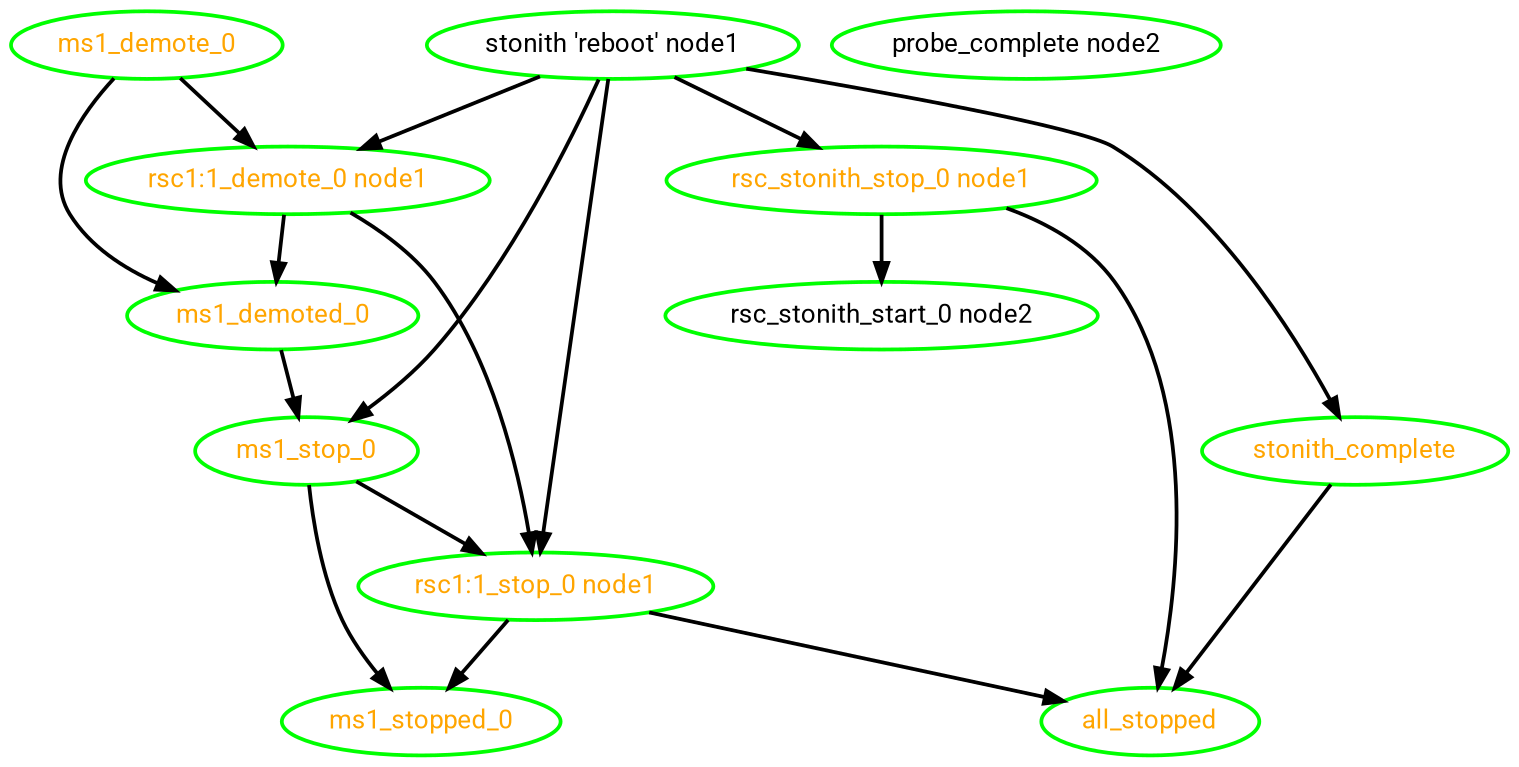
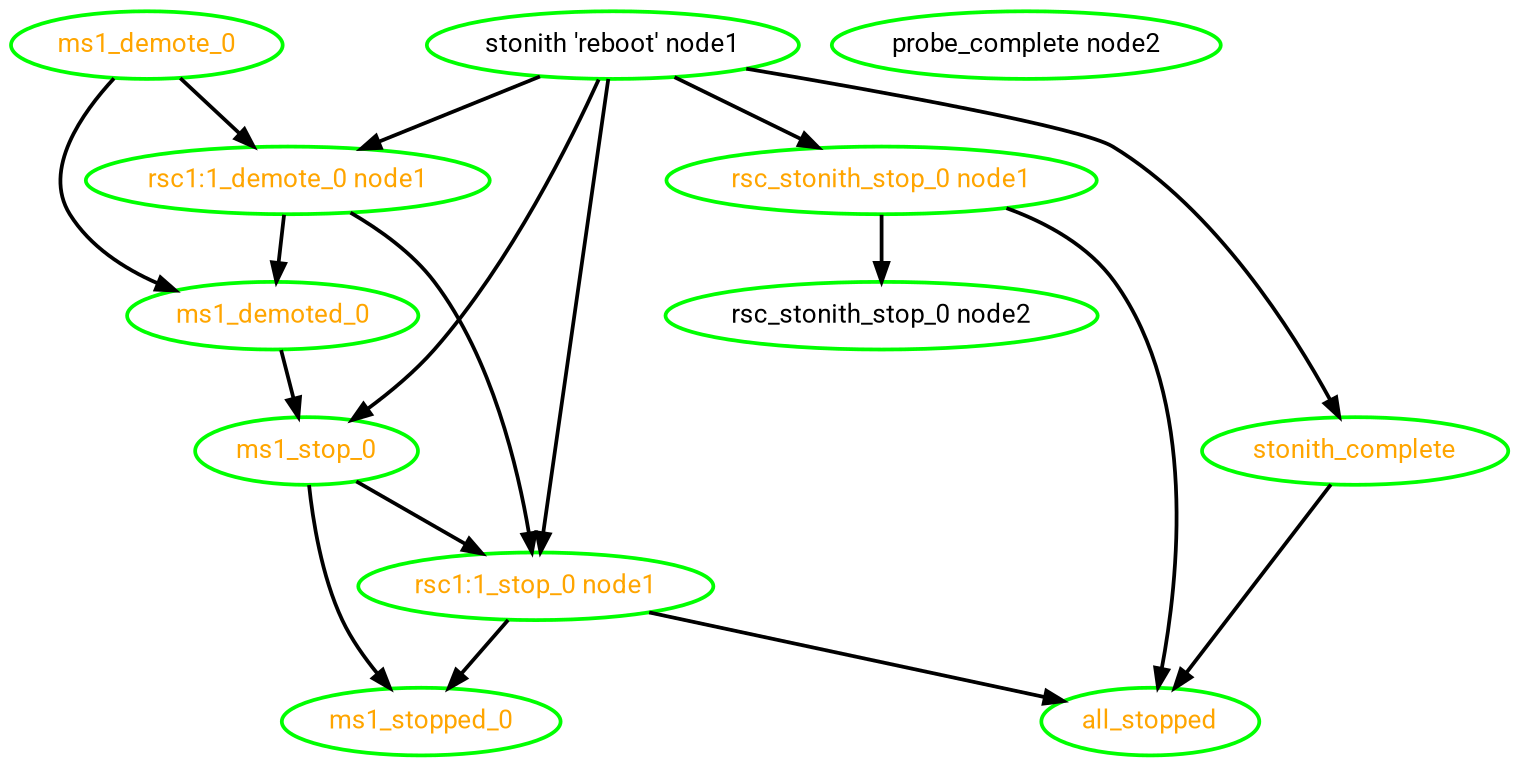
node "rsc_stonith_start_0 node2": label "rsc_stonith_start_0 node2" -> "rsc_stonith_stop_0 node2"
